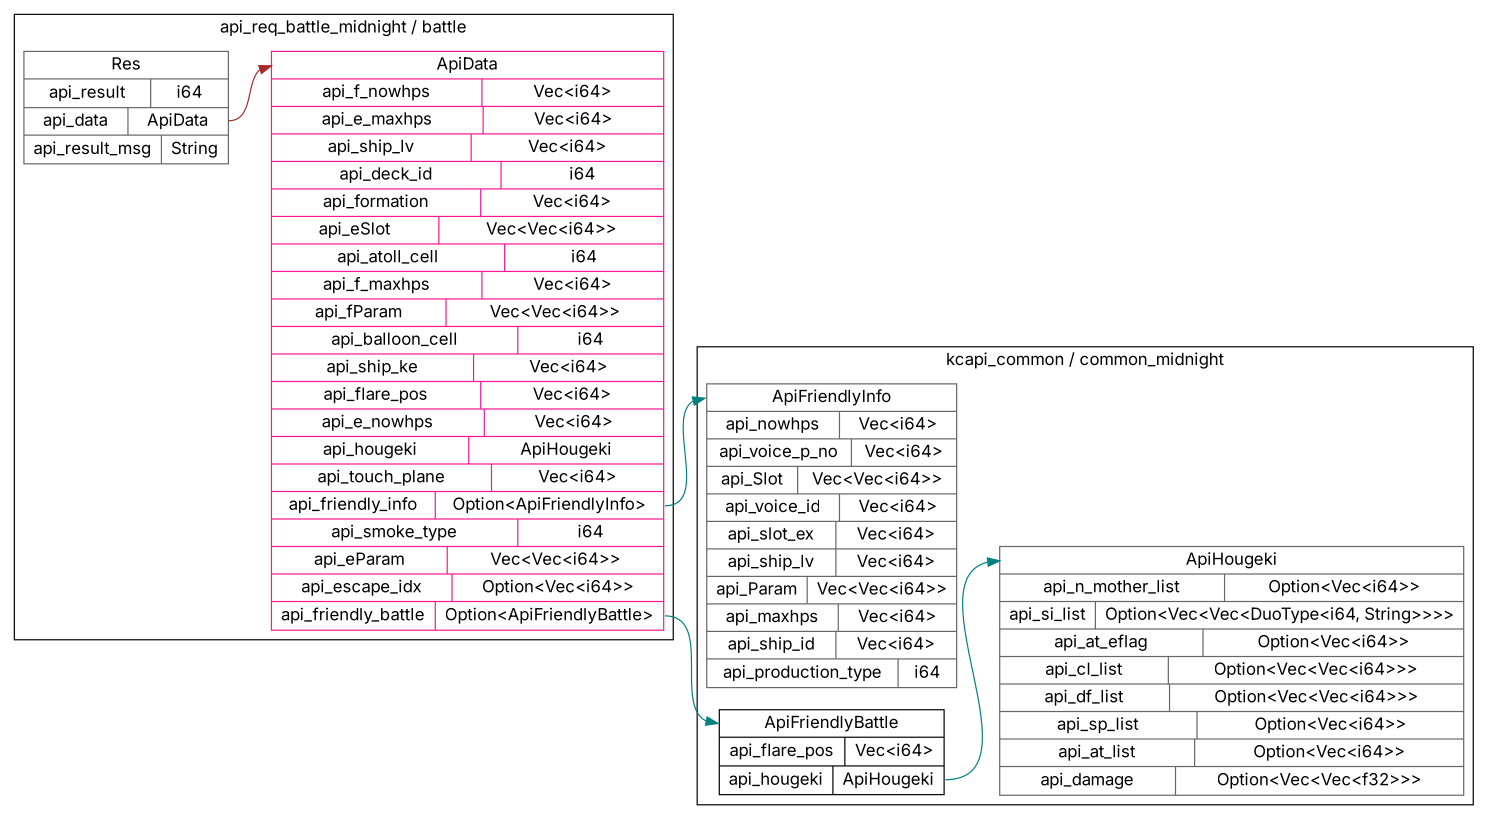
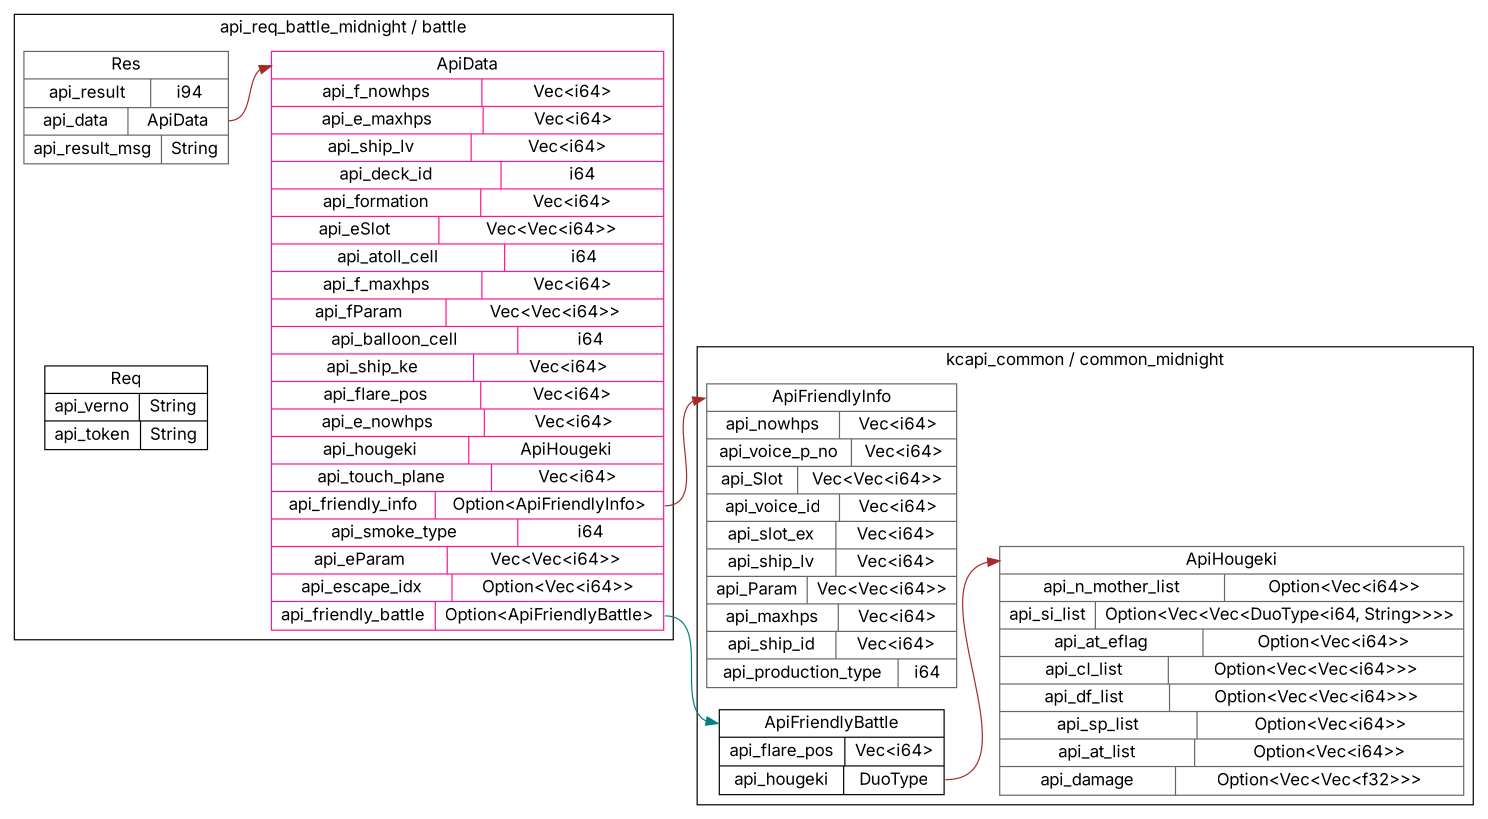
node "Res": text "i64" -> "i94"
node "Req": added
edge "ApiData" -> "ApiFriendlyInfo": color teal -> brown
edge "ApiFriendlyBattle" -> "ApiHougeki": color teal -> brown
node "ApiFriendlyBattle": text "ApiHougeki" -> "DuoType"
